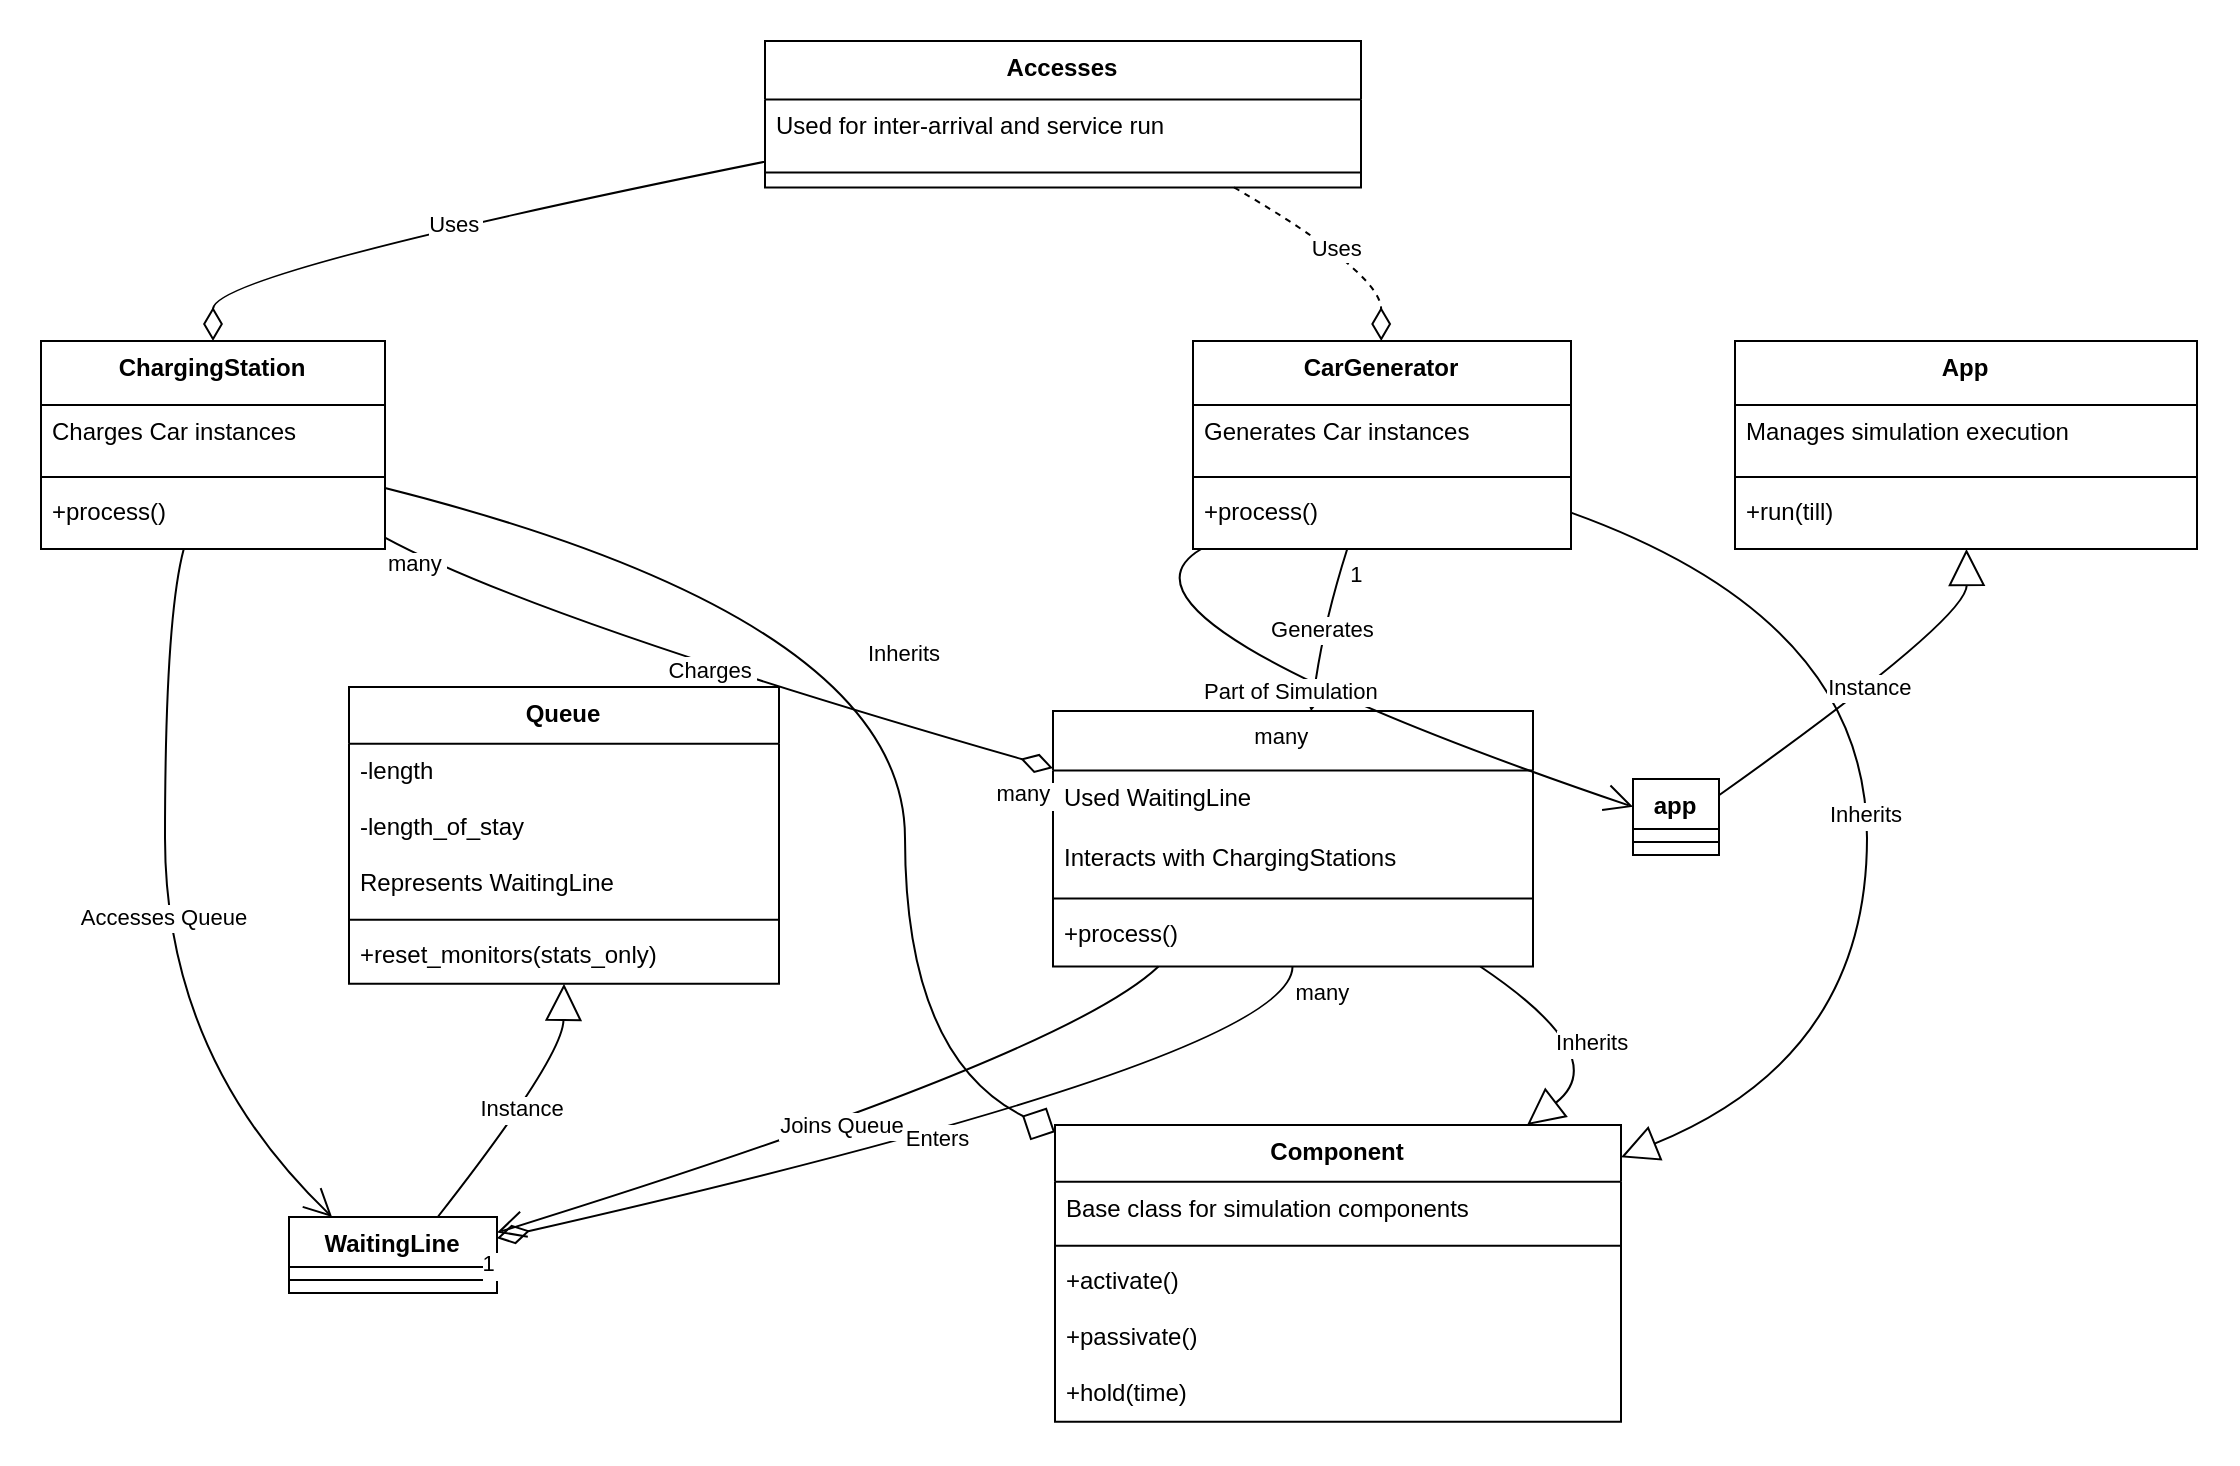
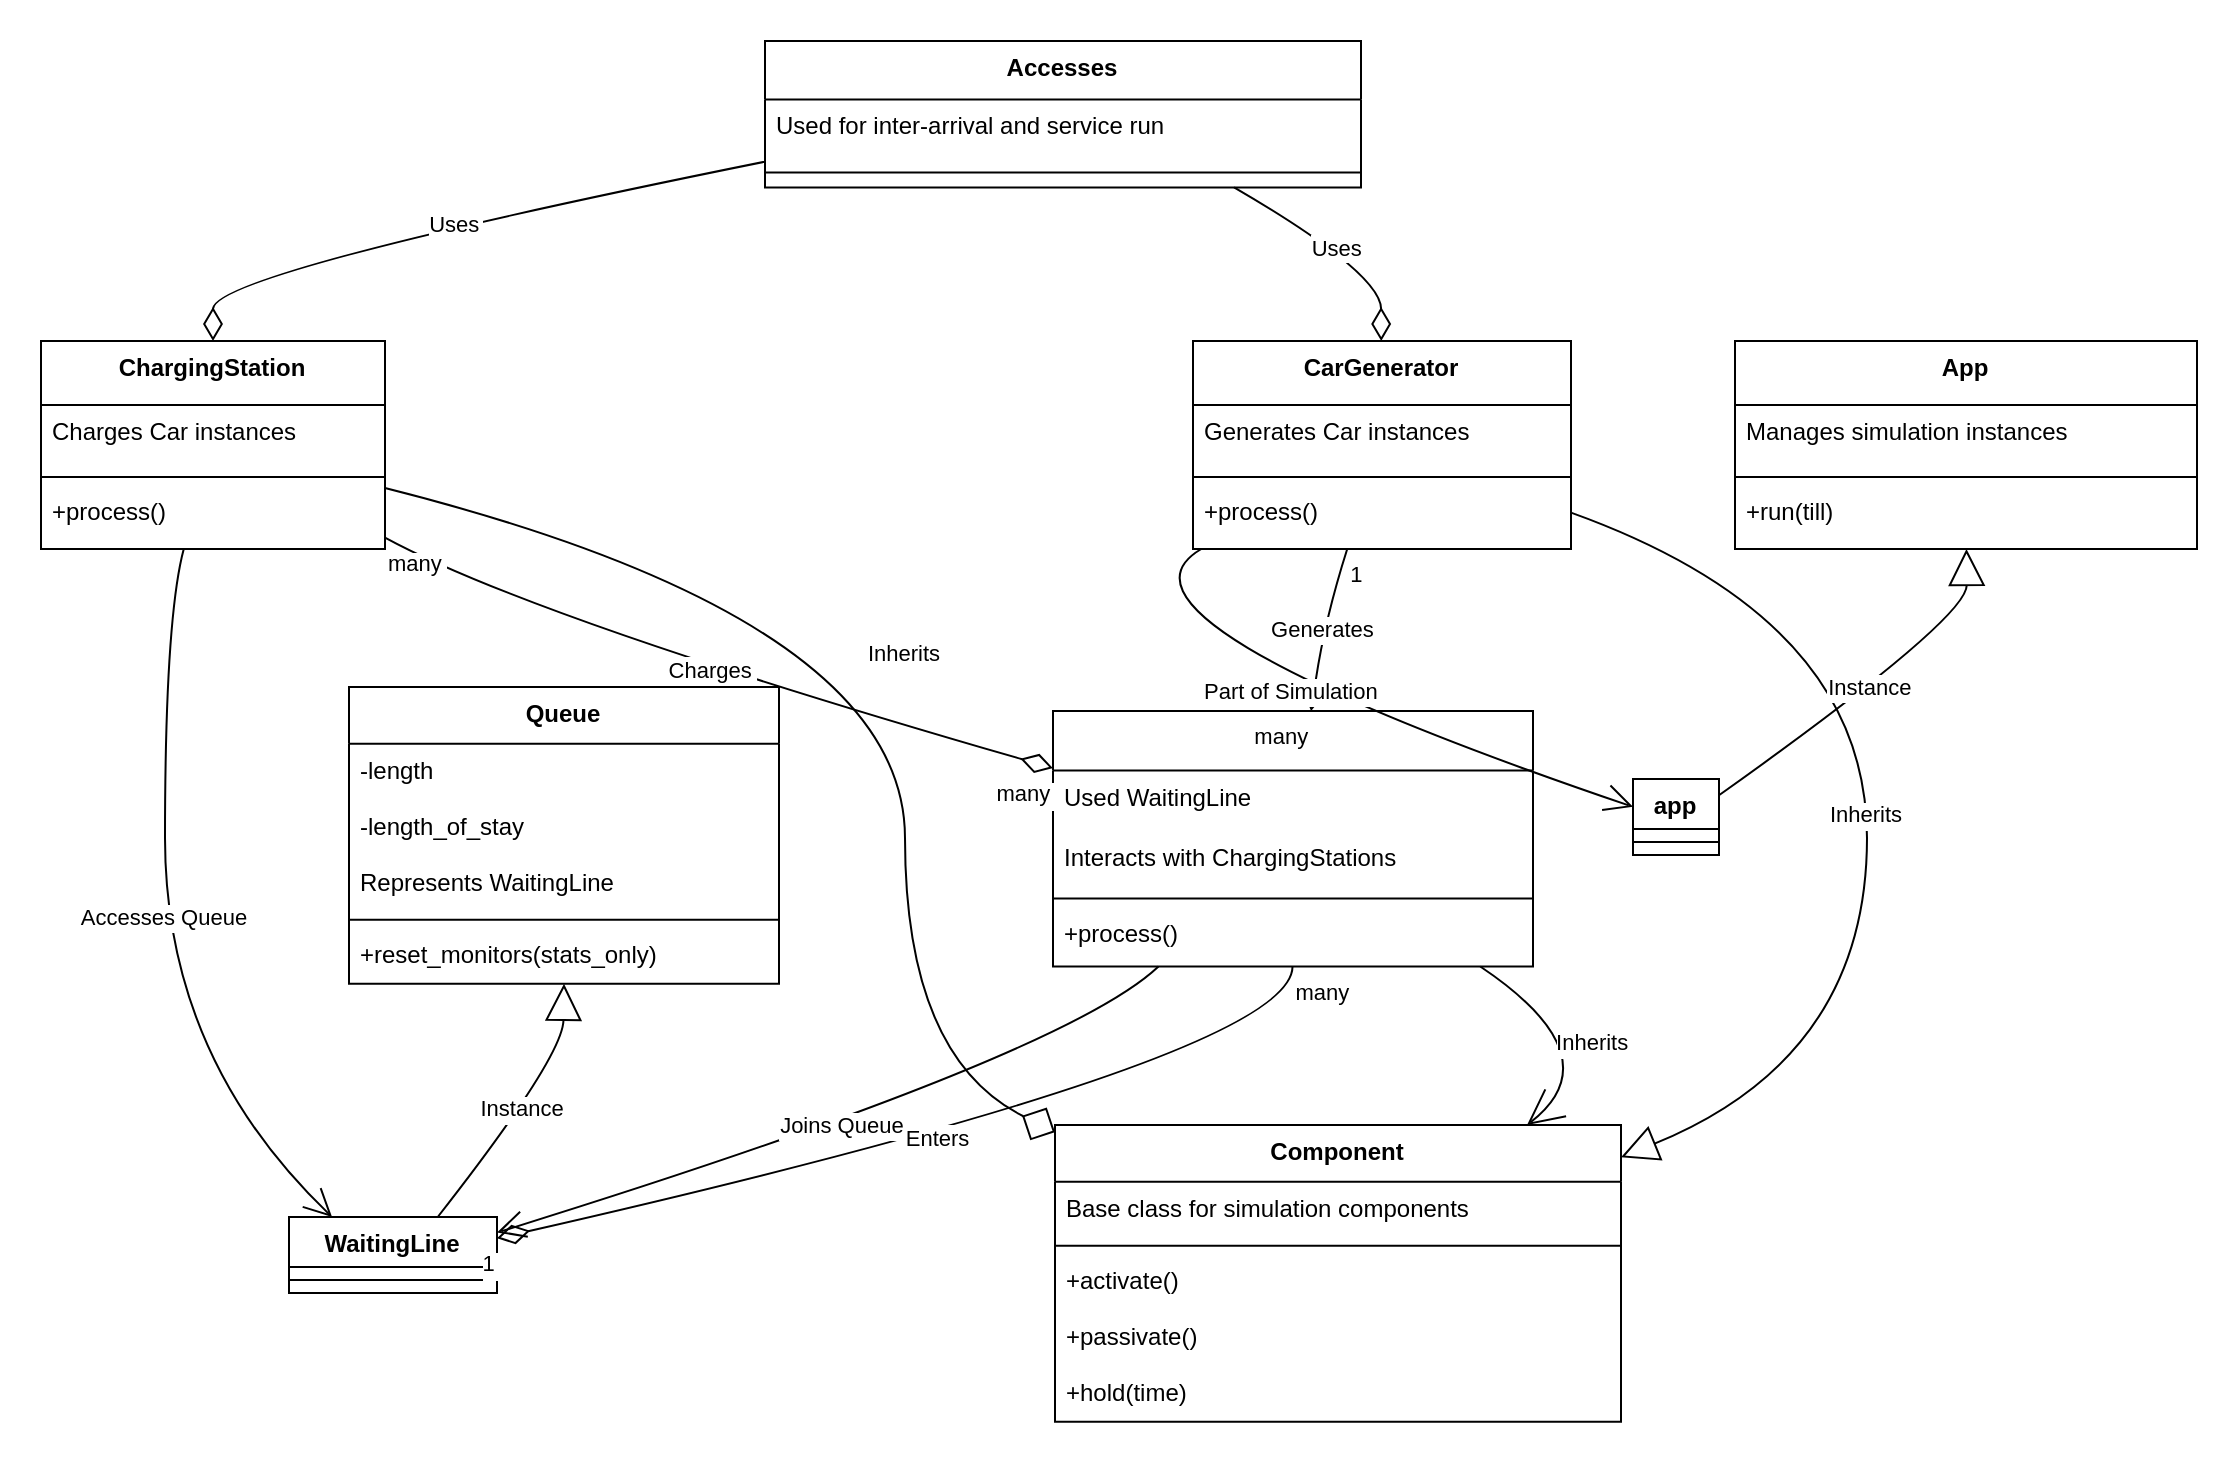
edge "Accesses" -> "CarGenerator": style dashed -> solid
node "Manages simulation execution": label "Manages simulation execution" -> "Manages simulation instances"
edge "Car" -> "Component": arrowhead block -> open
